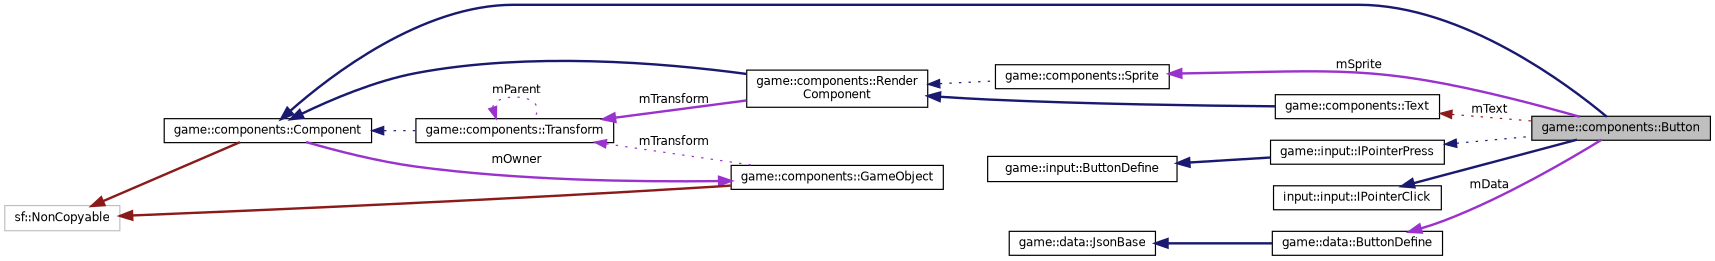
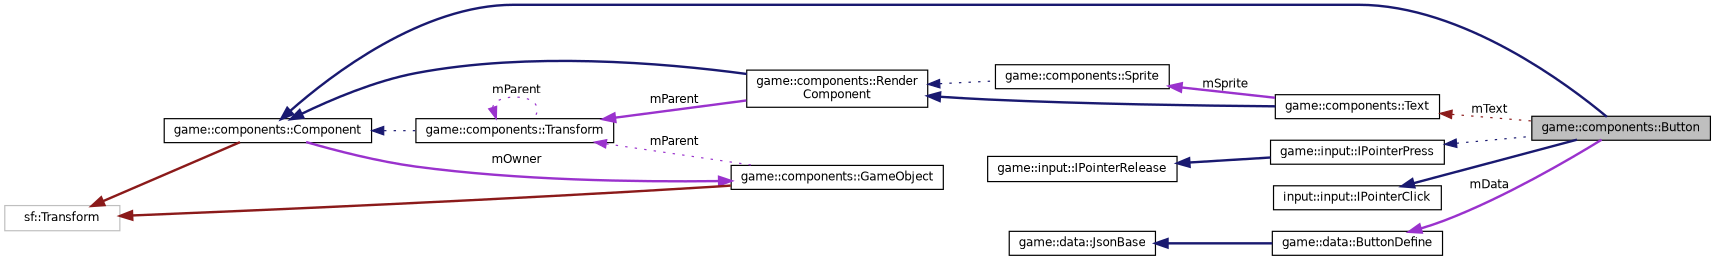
edge "game::components::Button" -> "game::components::Sprite": now "game::components::Text" -> "game::components::Sprite"
edge "game::components::Render Component" -> "game::components::Transform": label " mTransform" -> " mParent"
edge "game::components::GameObject" -> "game::components::Transform": label " mTransform" -> " mParent"
node "game::input::ButtonDefine": label "game::input::ButtonDefine" -> "game::input::IPointerRelease"
node "sf::NonCopyable": label "sf::NonCopyable" -> "sf::Transform"
